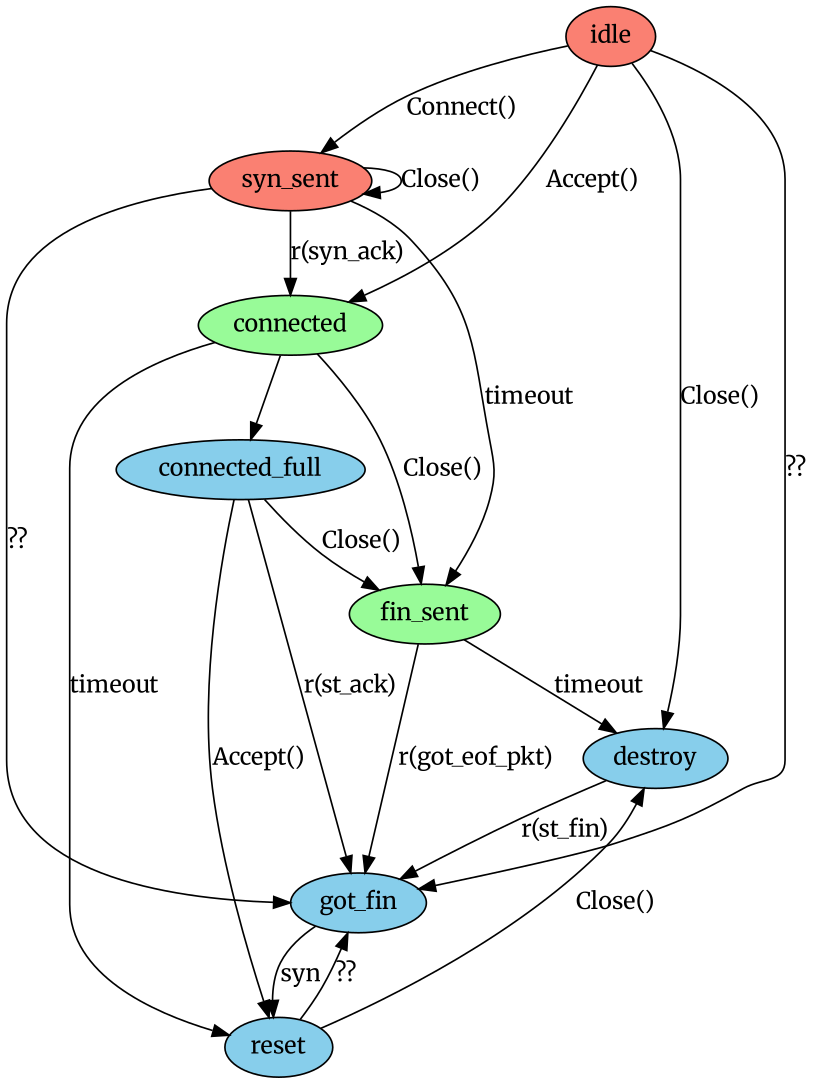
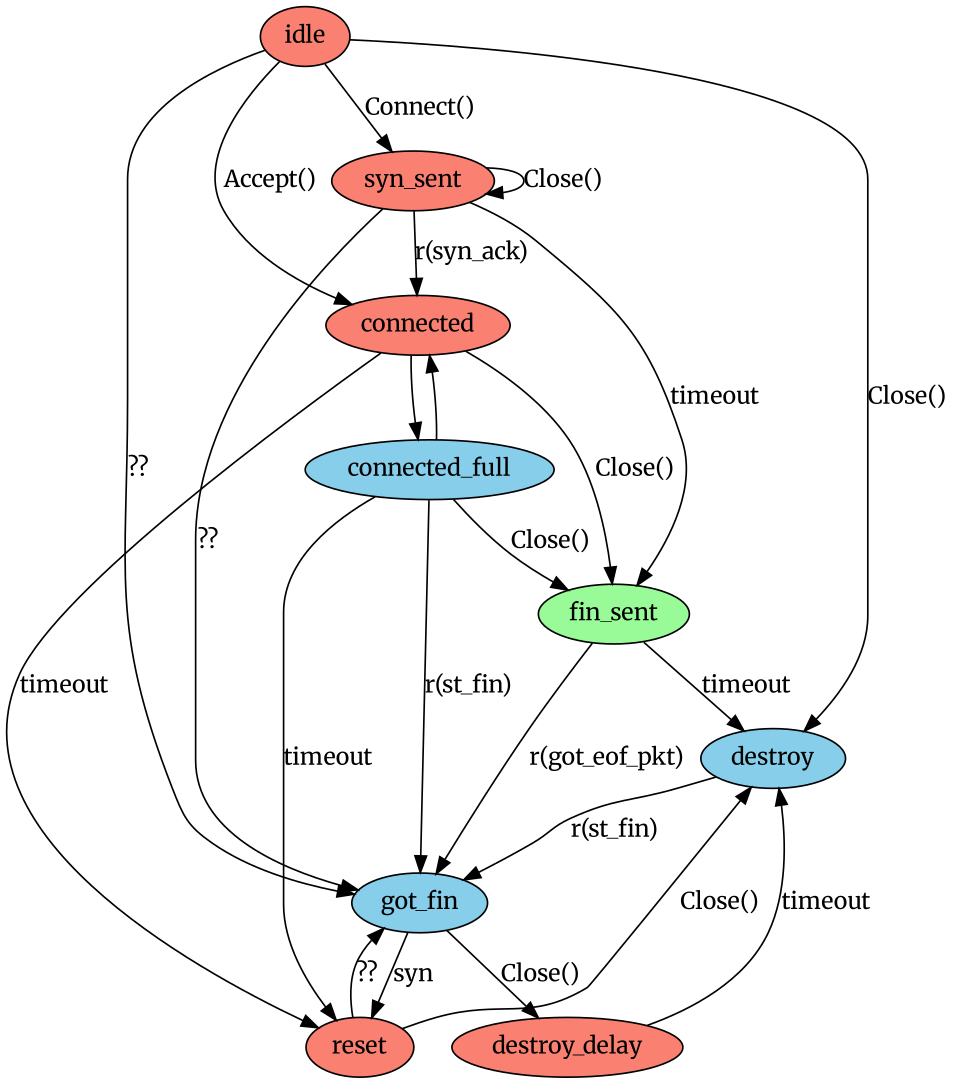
node "connected": fillcolor palegreen -> salmon
edge "connected_full" -> "connected": added
edge "connected_full" -> "got_fin": label "r(st_ack)" -> "r(st_fin)"
edge "connected_full" -> "reset": label "Accept()" -> "timeout"
node "reset": fillcolor skyblue -> salmon
node "destroy_delay": added
